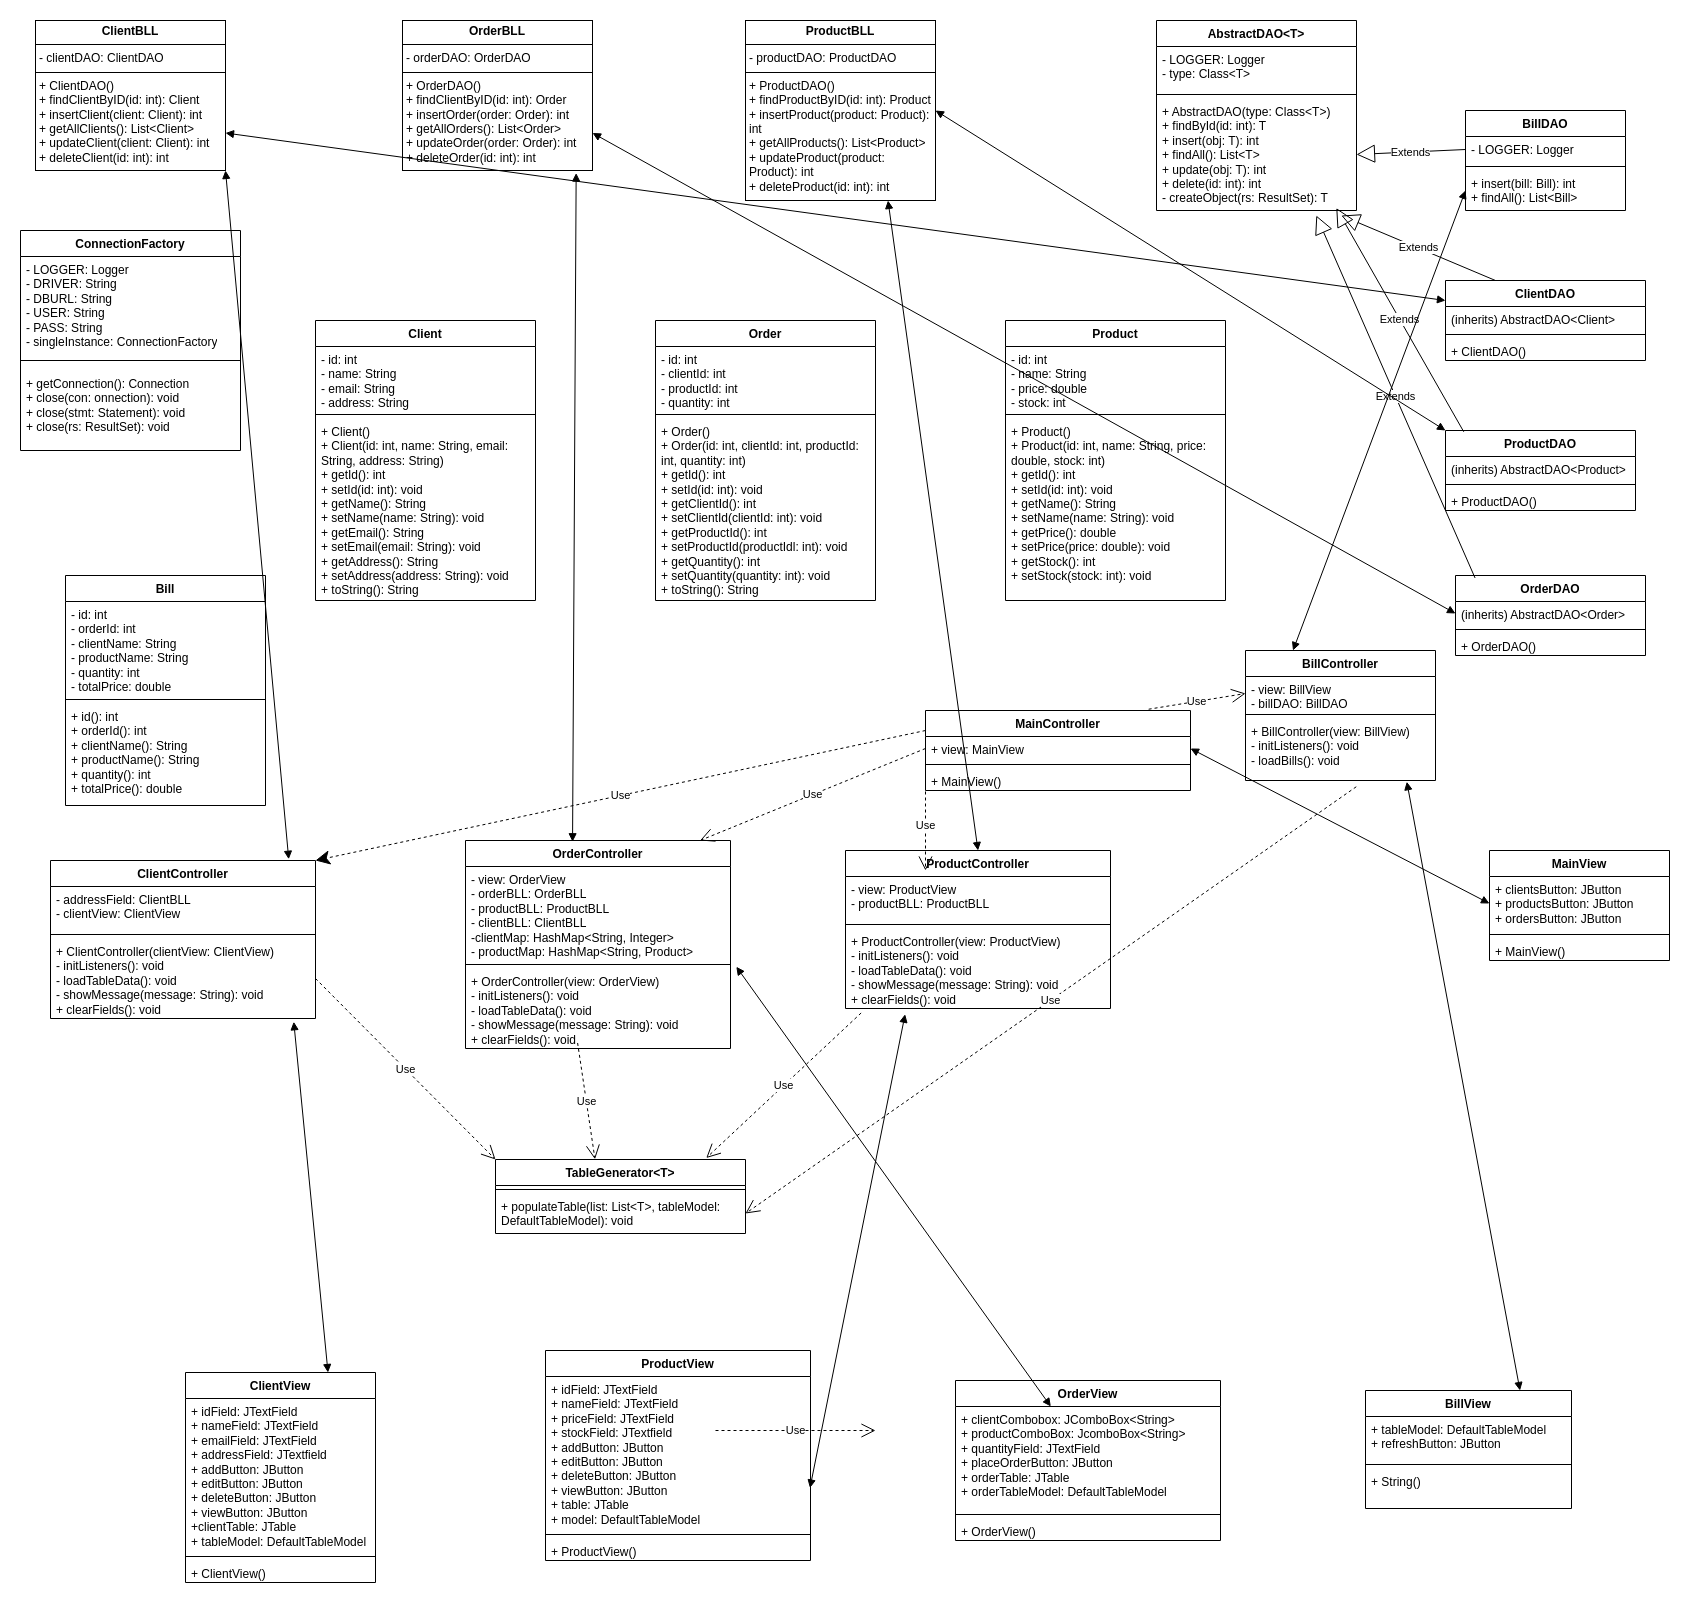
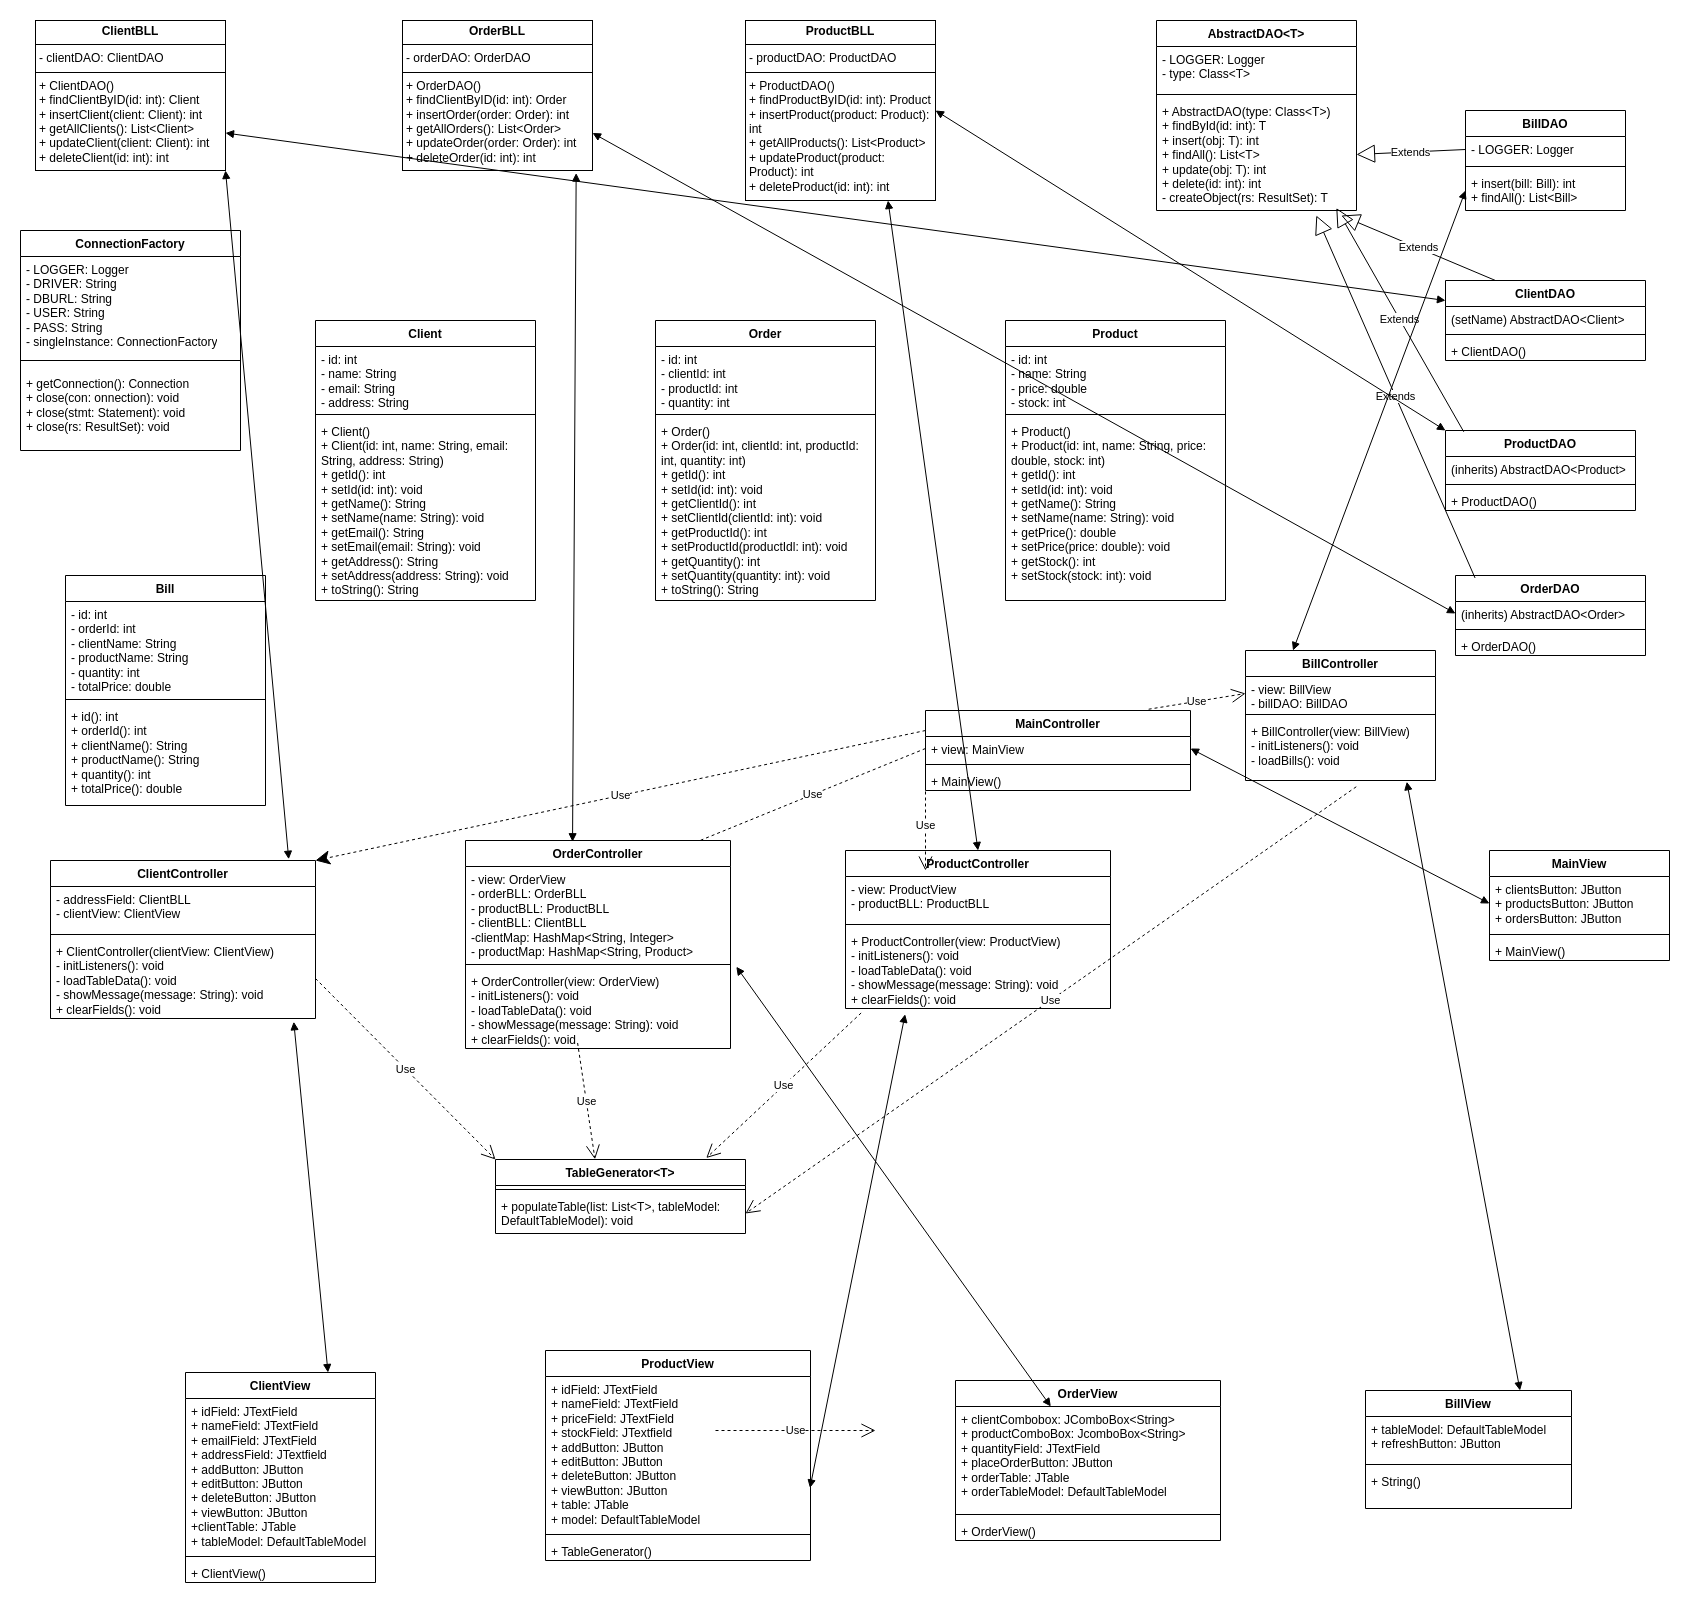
node "(inherits) AbstractDAO<Client>": label "(inherits) AbstractDAO<Client>" -> "(setName) AbstractDAO<Client>"
edge "+ view: MainView" -> "OrderController": arrowhead open -> none
node "+ ProductView()": label "+ ProductView()" -> "+ TableGenerator()"
